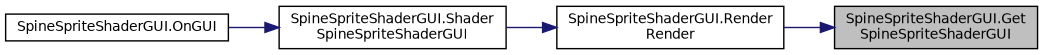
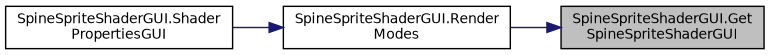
node "SpineSpriteShaderGUI.OnGUI": removed
node "SpineSpriteShaderGUI.Shader SpineSpriteShaderGUI": label "SpineSpriteShaderGUI.Shader SpineSpriteShaderGUI" -> "SpineSpriteShaderGUI.Shader PropertiesGUI"
node "SpineSpriteShaderGUI.Render Render": label "SpineSpriteShaderGUI.Render Render" -> "SpineSpriteShaderGUI.Render Modes"
